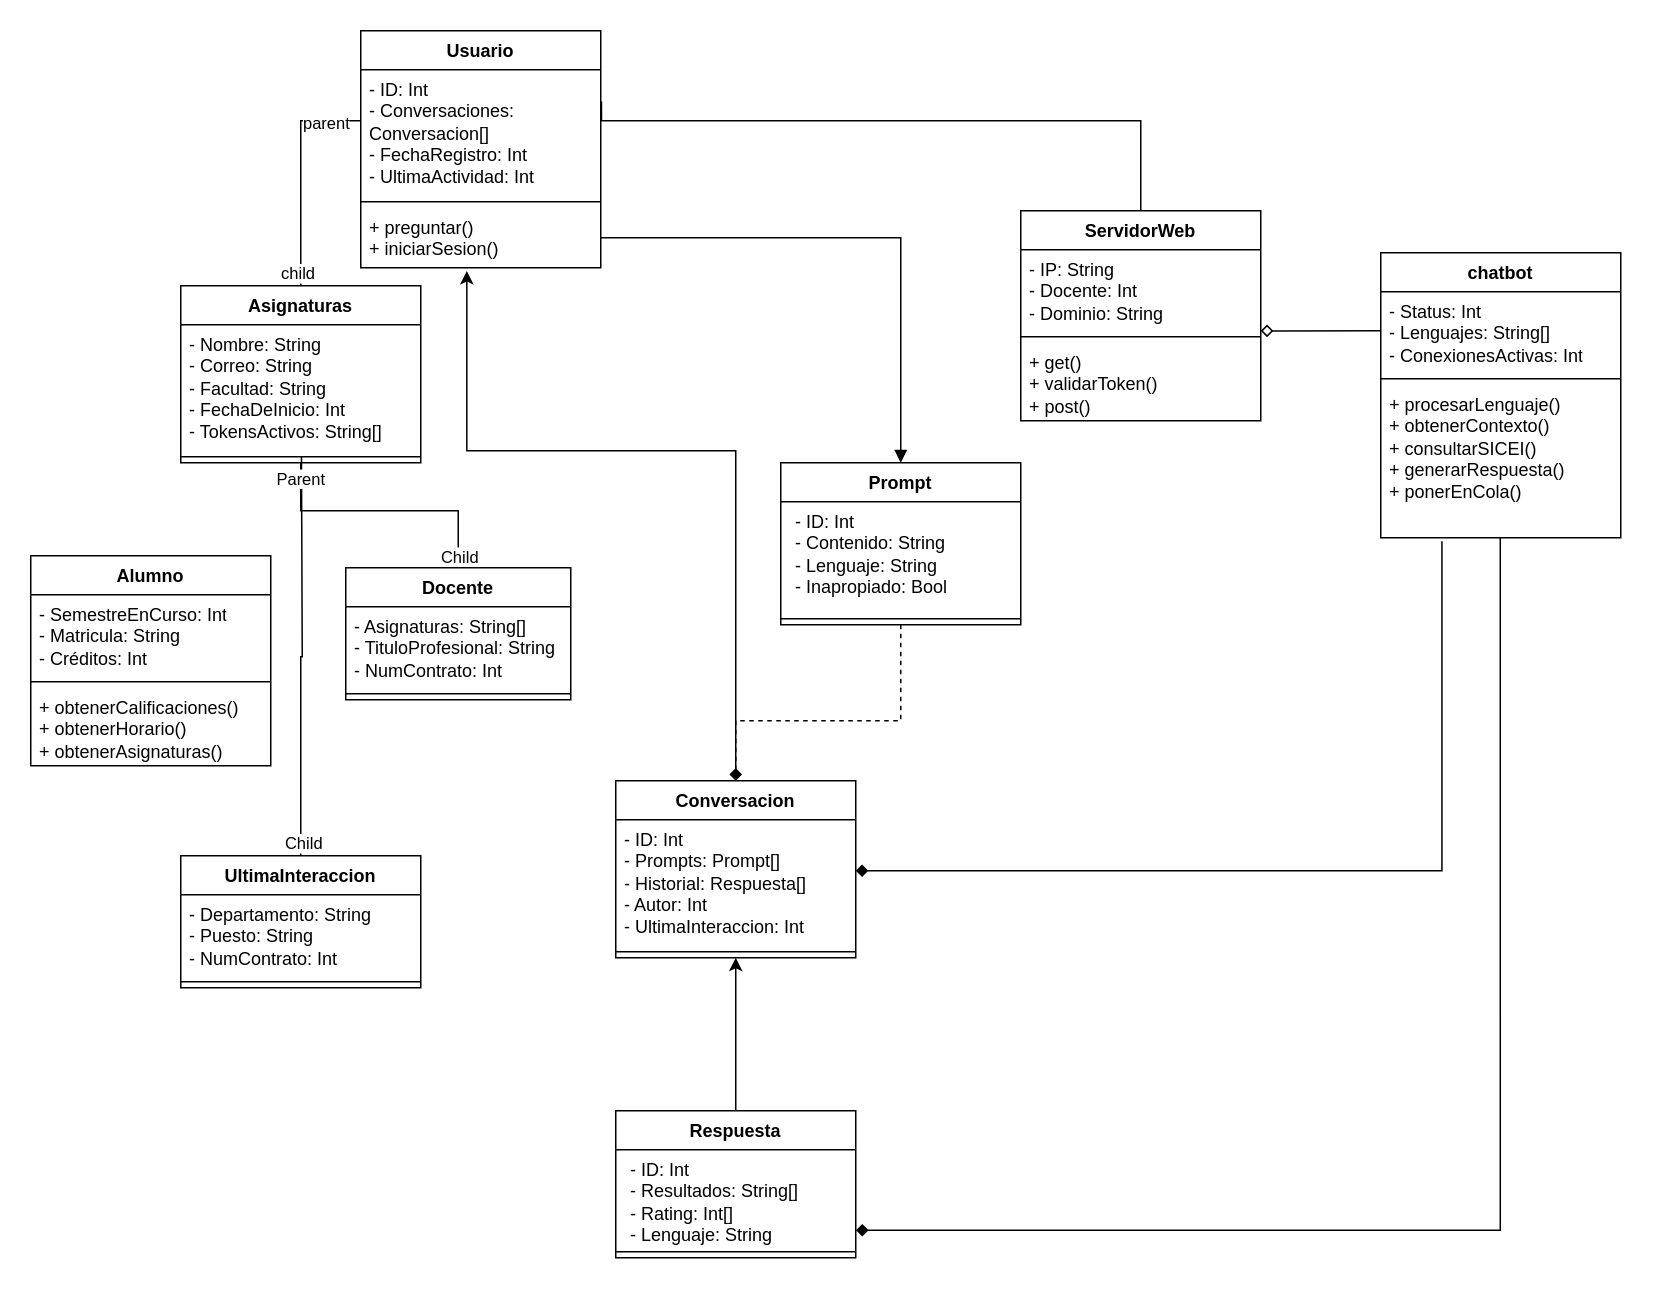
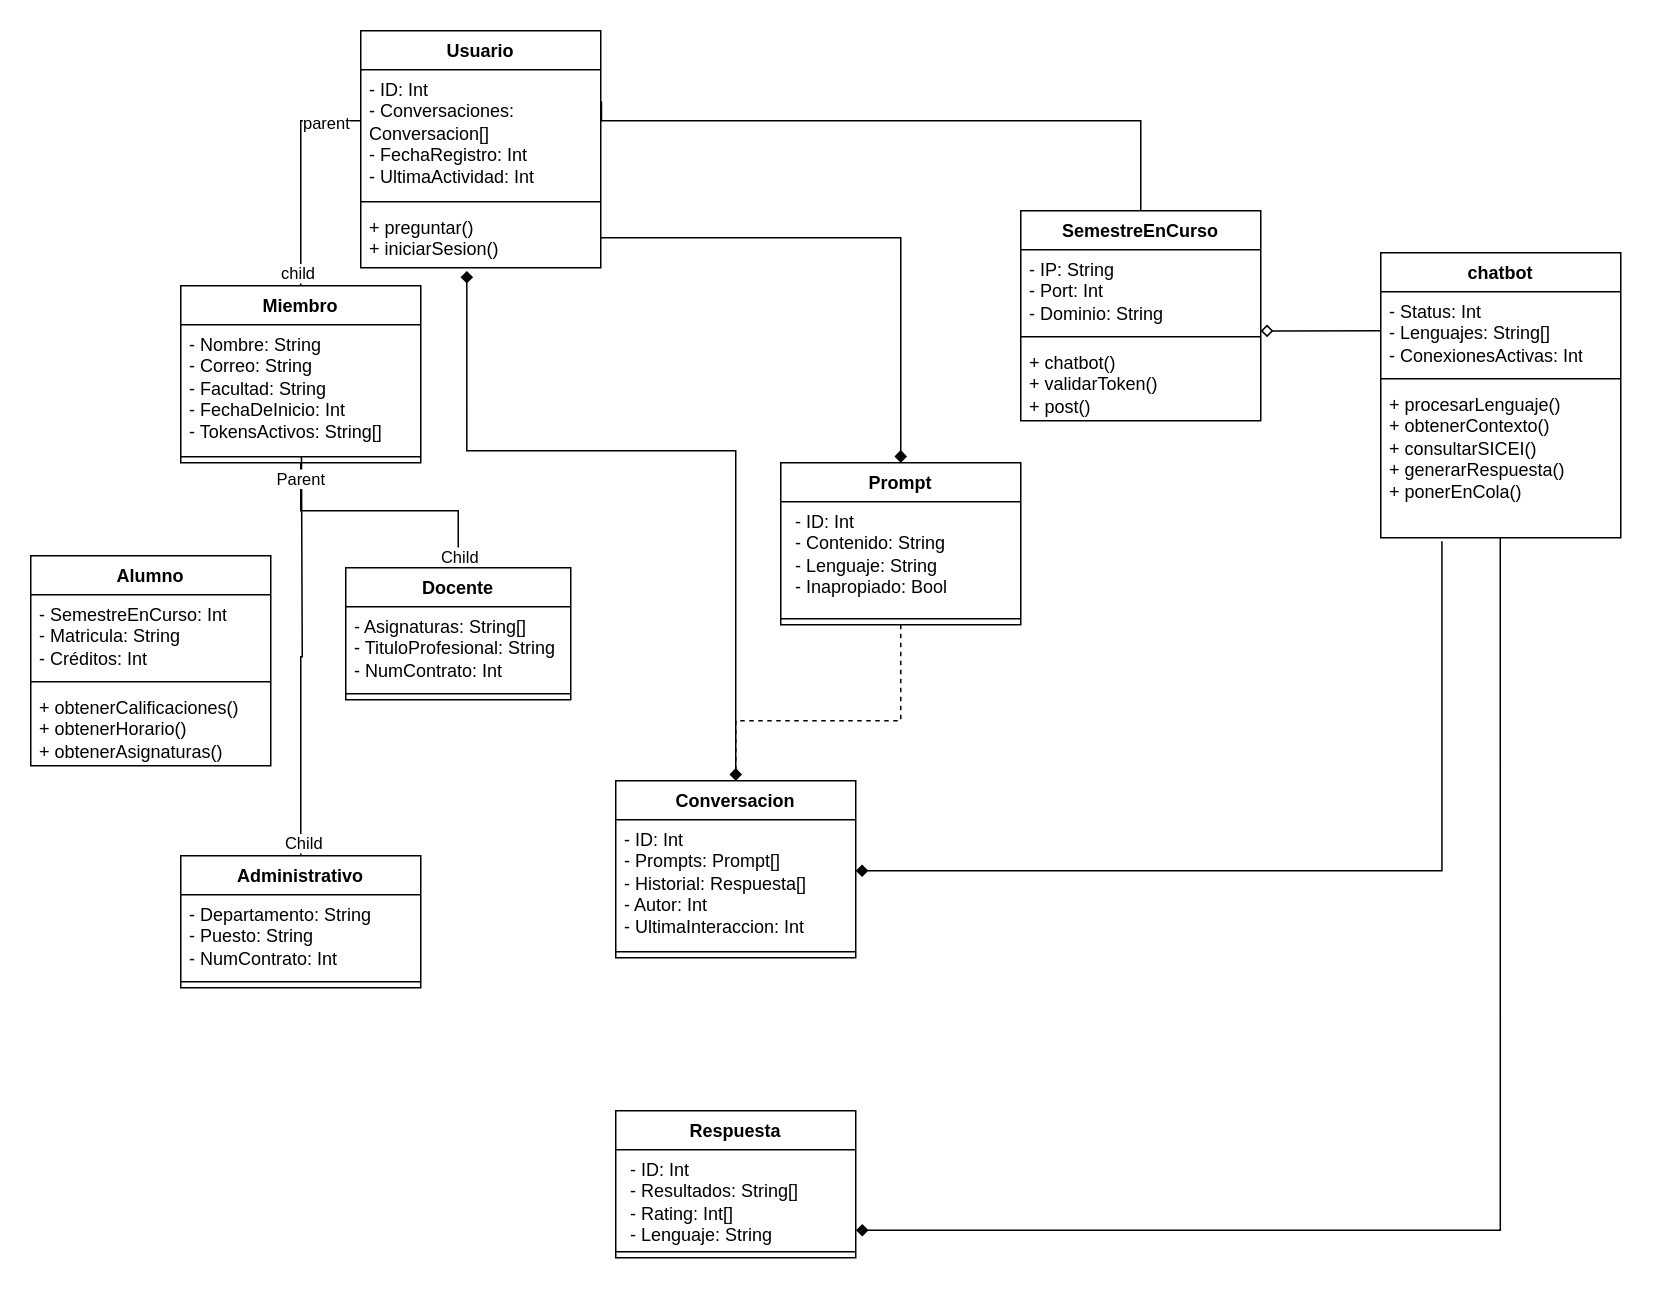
node "ServidorWeb": label "ServidorWeb" -> "SemestreEnCurso"
edge "Conversacion" -> "+ preguntar() + iniciarSesion()": arrowhead classic -> diamond
node "- IP: String - Docente: Int - Dominio: String": label "- IP: String - Docente: Int - Dominio: String" -> "- IP: String - Port: Int - Dominio: String"
node "Asignaturas": label "Asignaturas" -> "Miembro"
node "+ get() + validarToken() + post()": label "+ get() + validarToken() + post()" -> "+ chatbot() + validarToken() + post()"
edge "+ preguntar() + iniciarSesion()" -> "Prompt": arrowhead block -> diamond
node "UltimaInteraccion": label "UltimaInteraccion" -> "Administrativo"
edge "Respuesta" -> "Conversacion": removed
